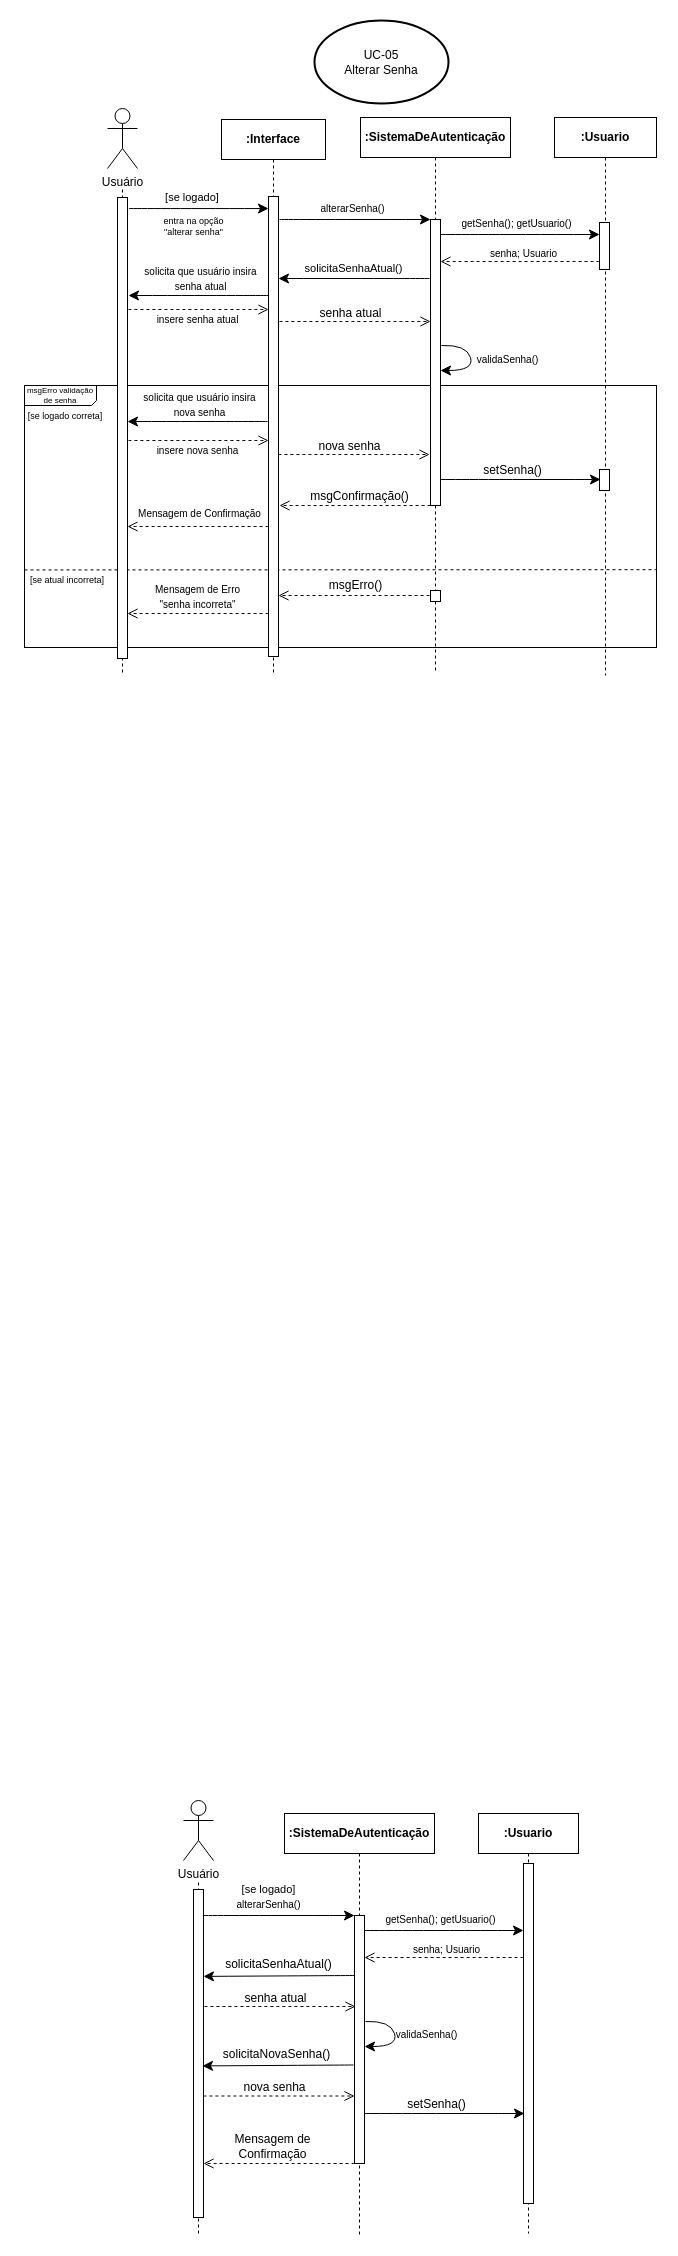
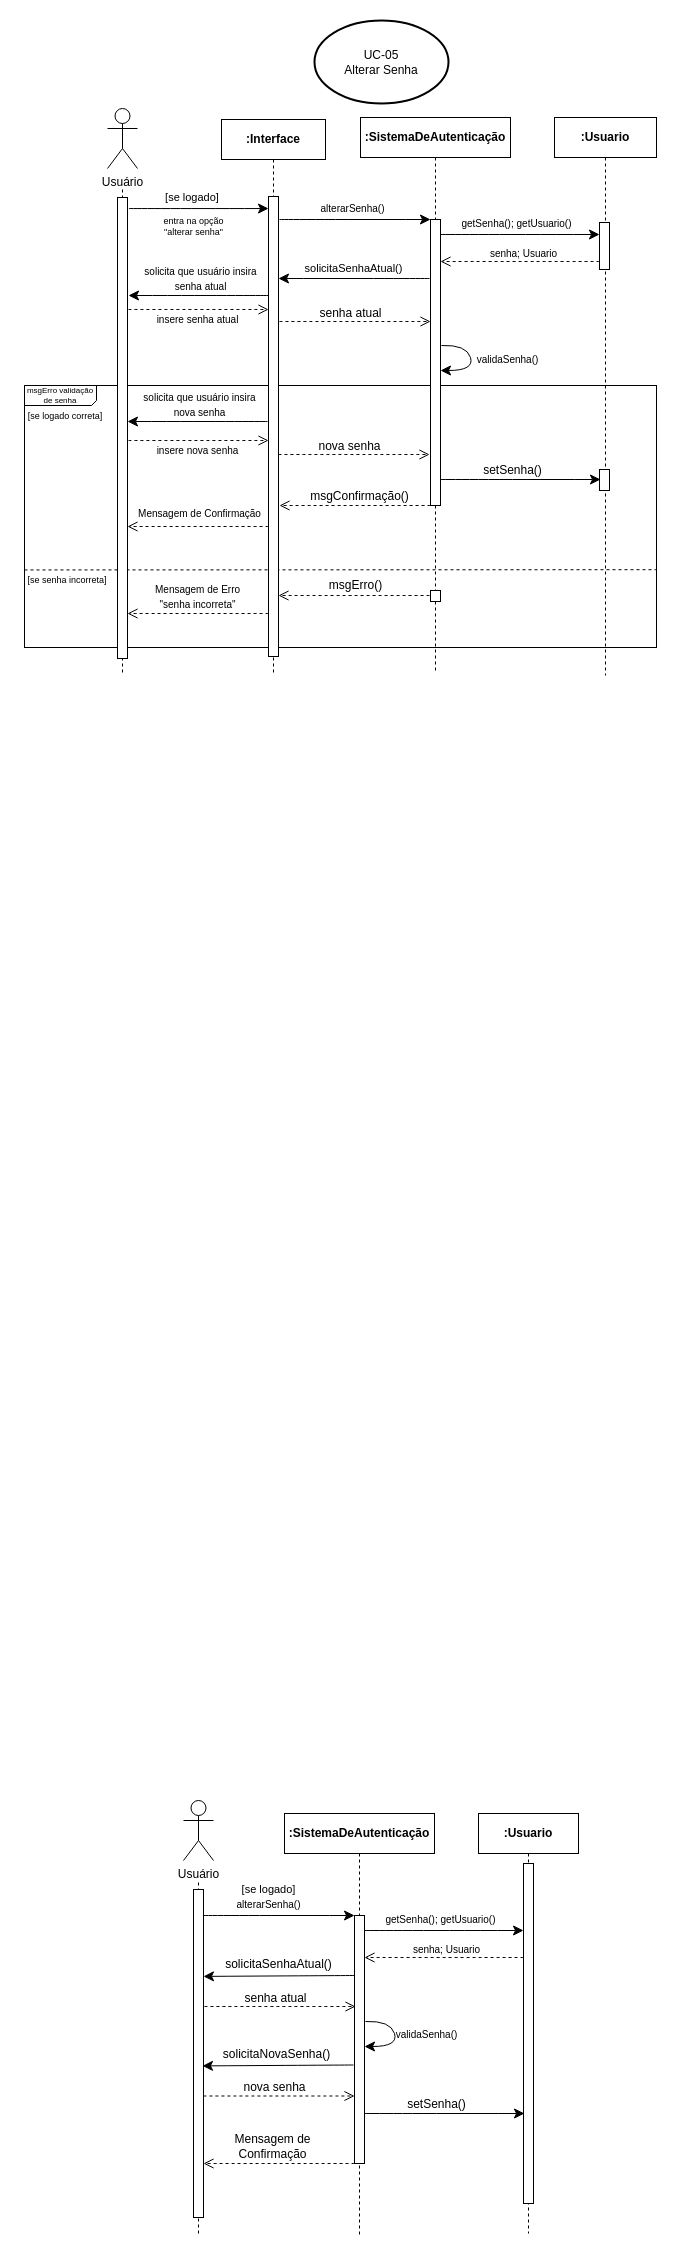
node "[se atual incorreta]": label "[se atual incorreta]" -> "[se senha incorreta]"
